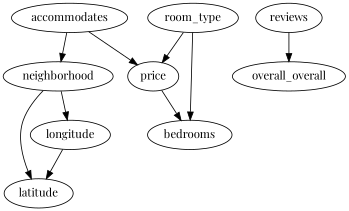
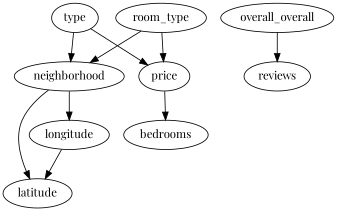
node "accommodates": label "accommodates" -> "type"
edge "reviews" -> "overall_overall": reversed
edge "room_type" -> "bedrooms": now "room_type" -> "neighborhood"
